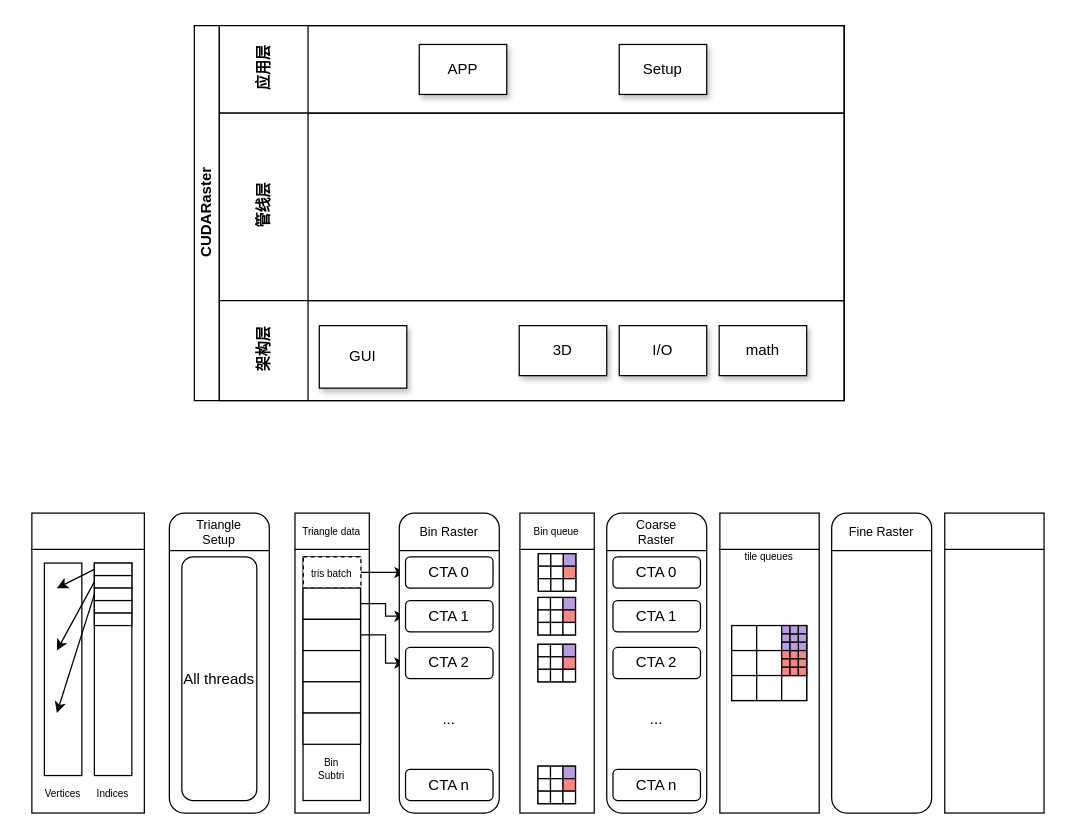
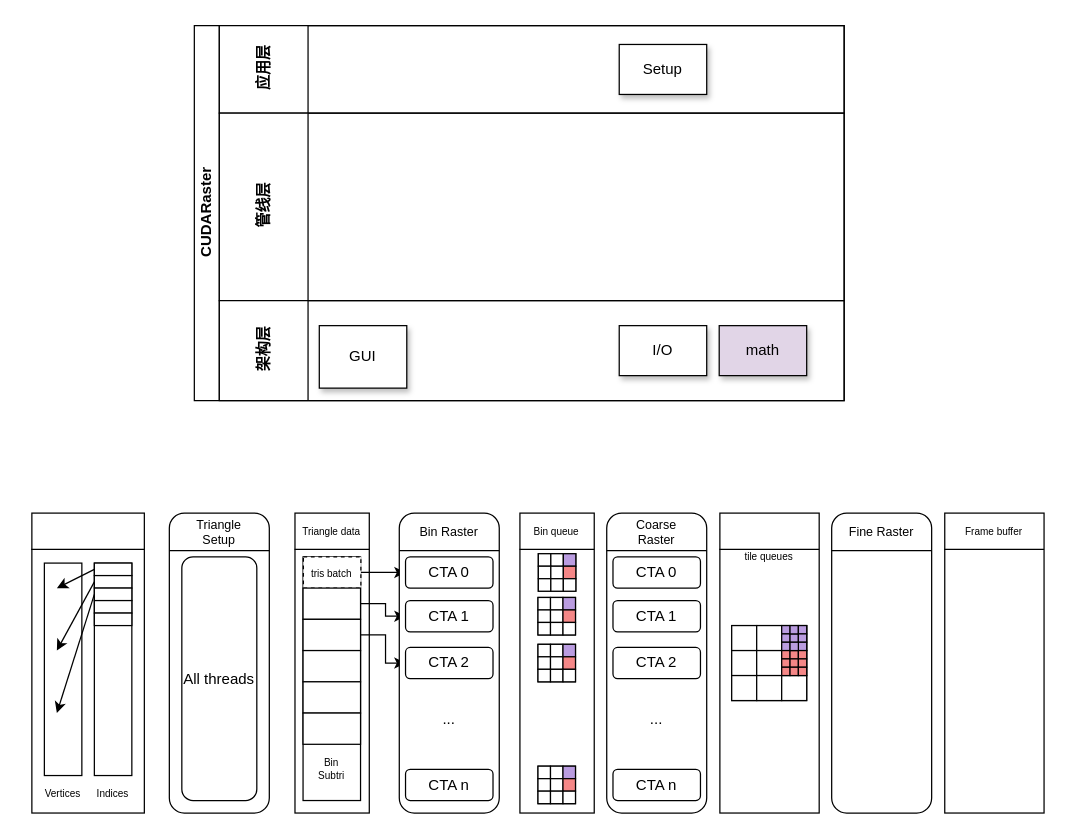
node "APP": removed
node "3D": removed
node "math": fillcolor #ffffff -> #e1d5e7
node "Frame buffer": added
